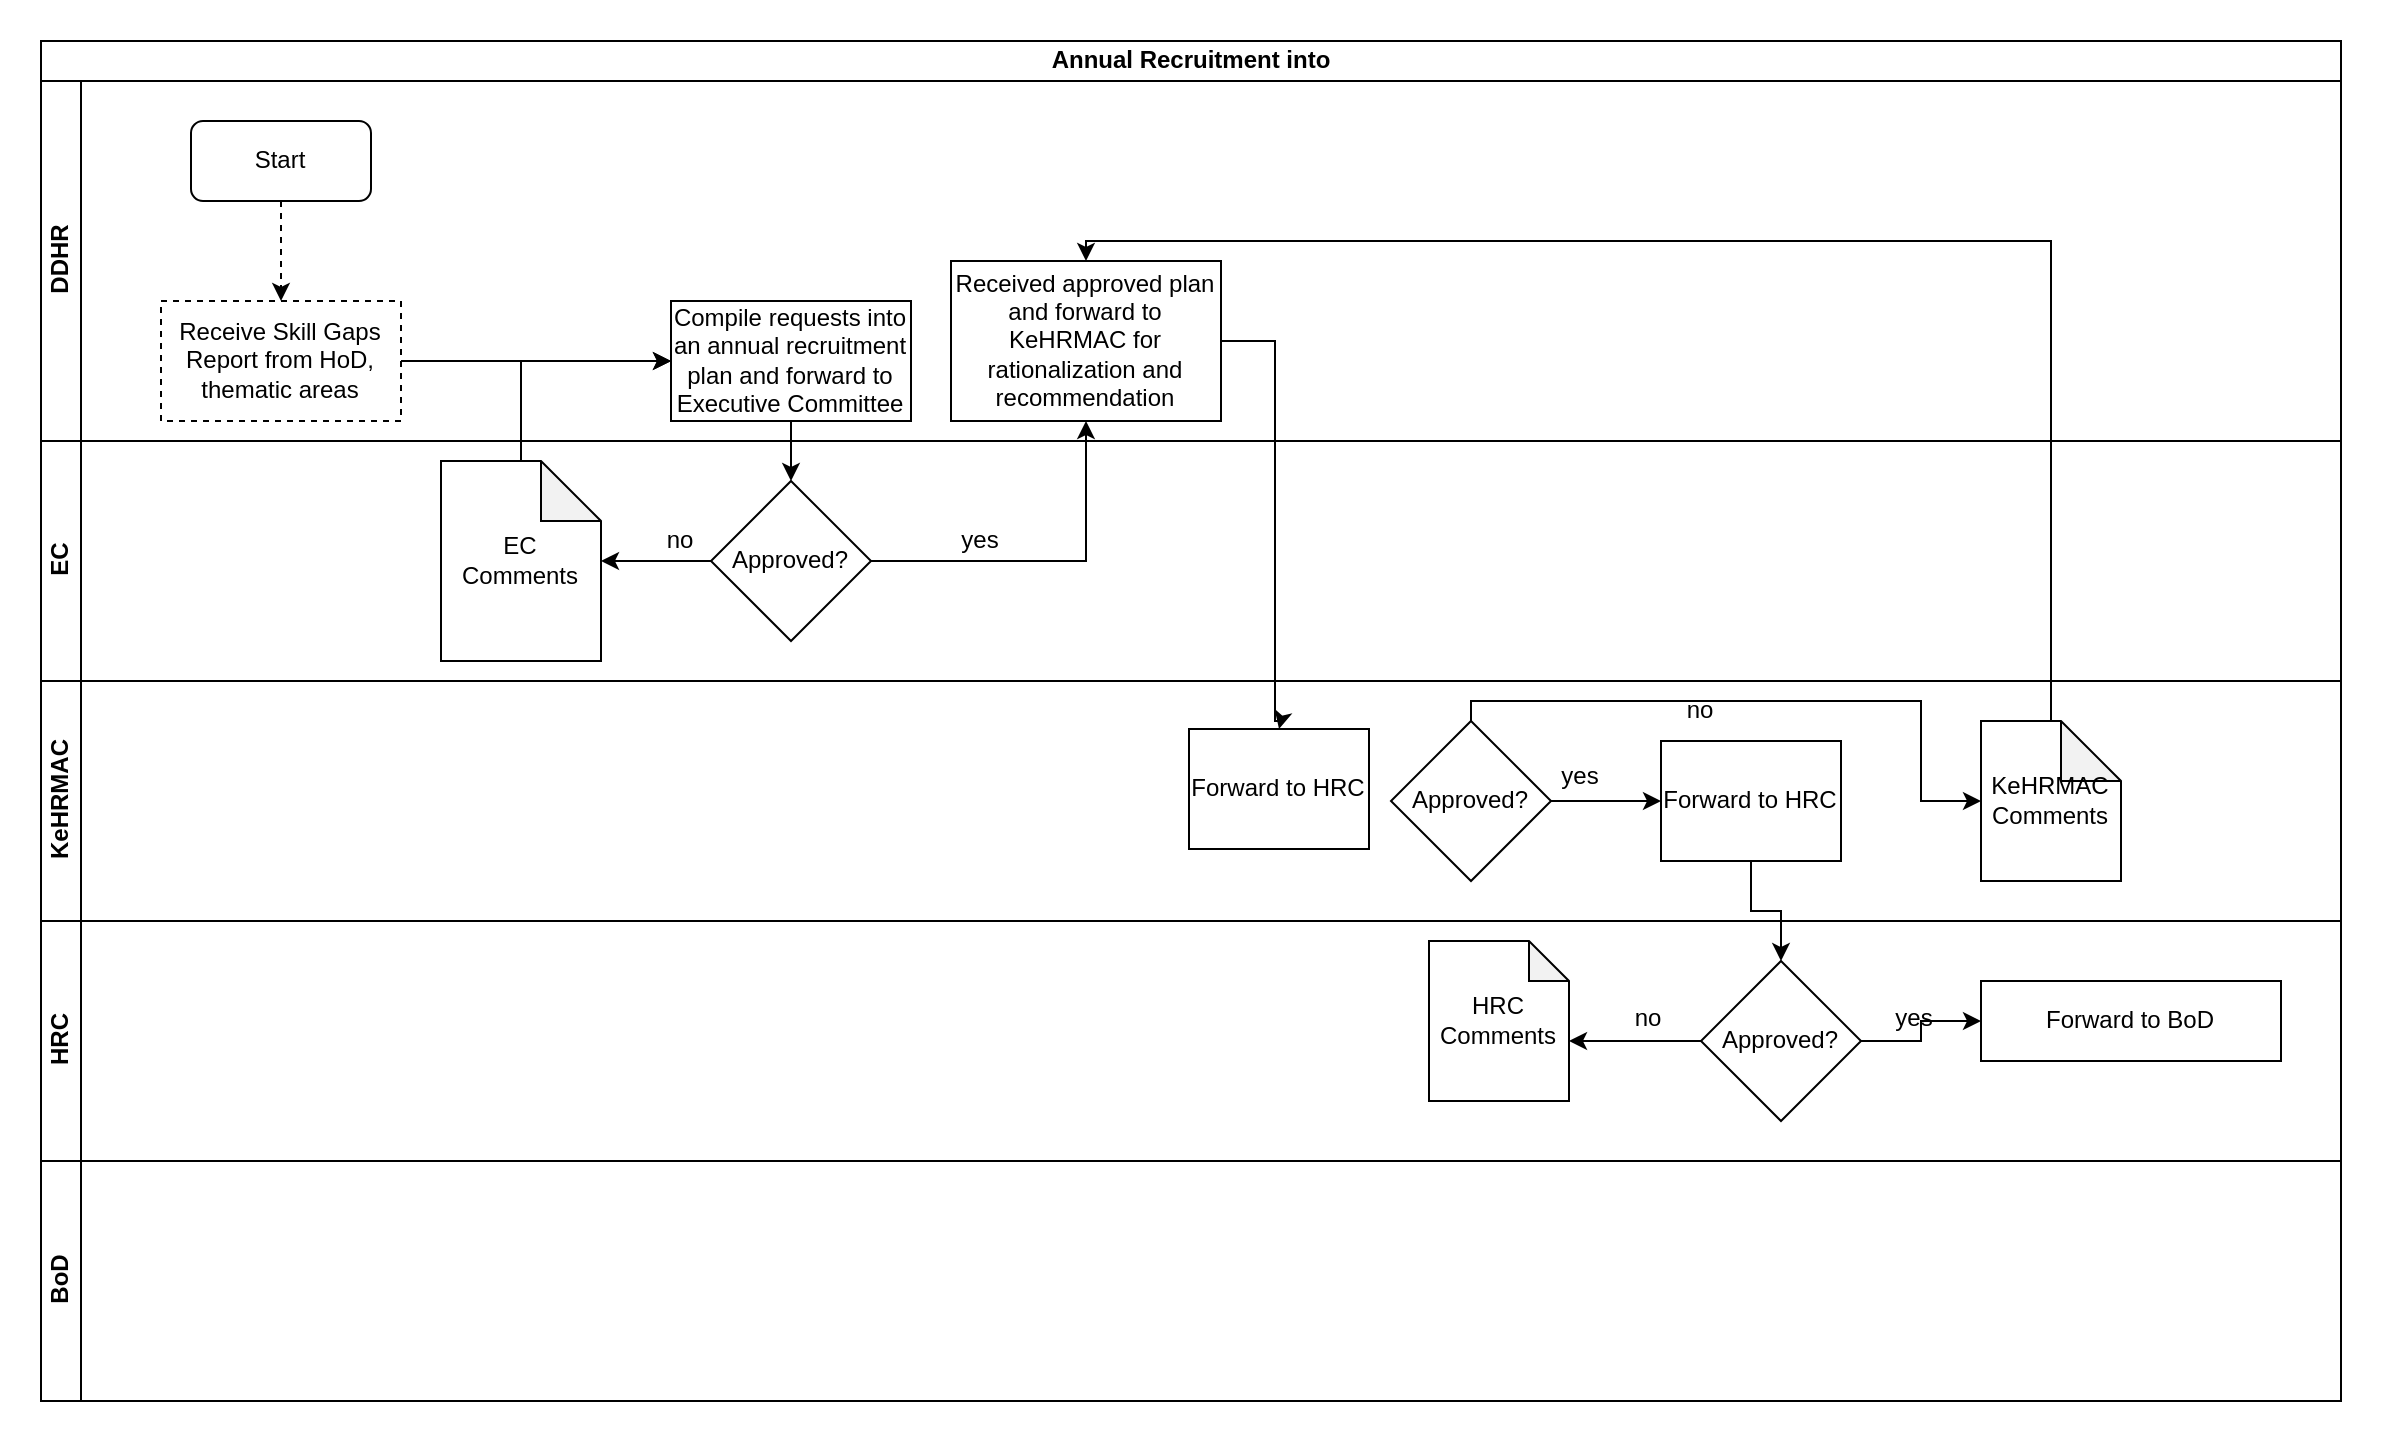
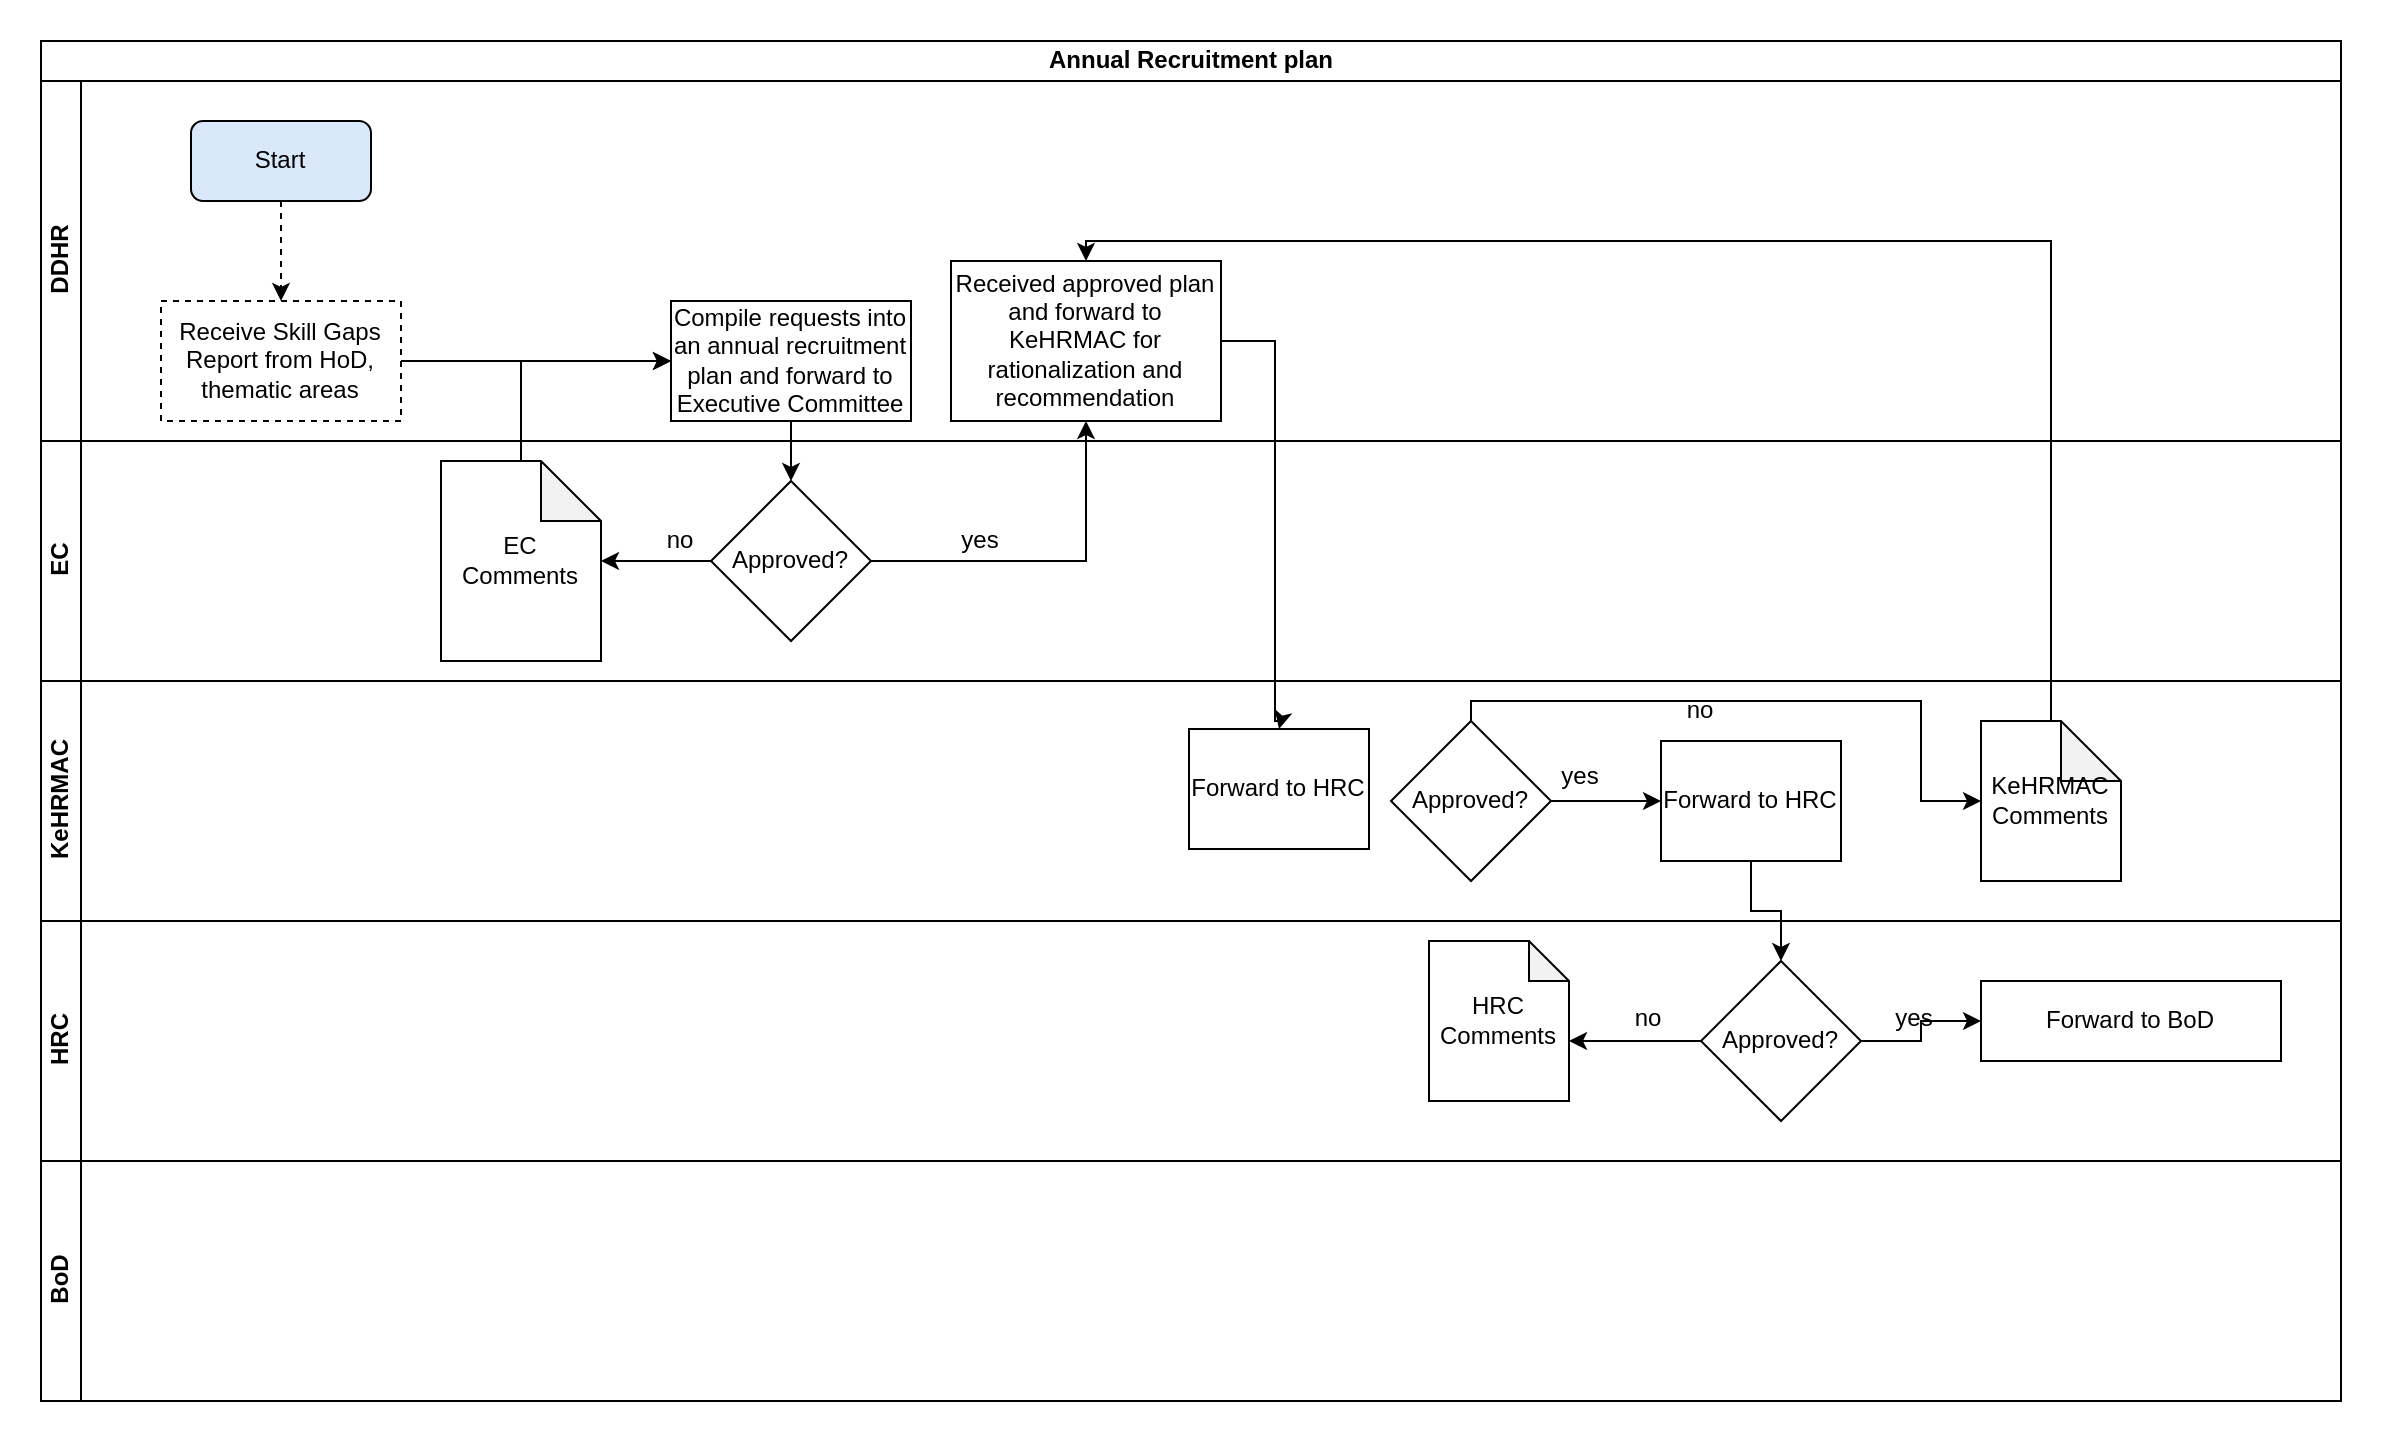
node "Annual Recruitment into": label "Annual Recruitment into" -> "Annual Recruitment plan"
node "Start": fillcolor #ffffff -> #dae8fc
